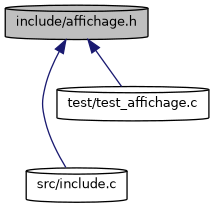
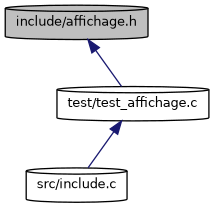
edge "src/include.c" -> "include/affichage.h": now "src/include.c" -> "test/test_affichage.c"
